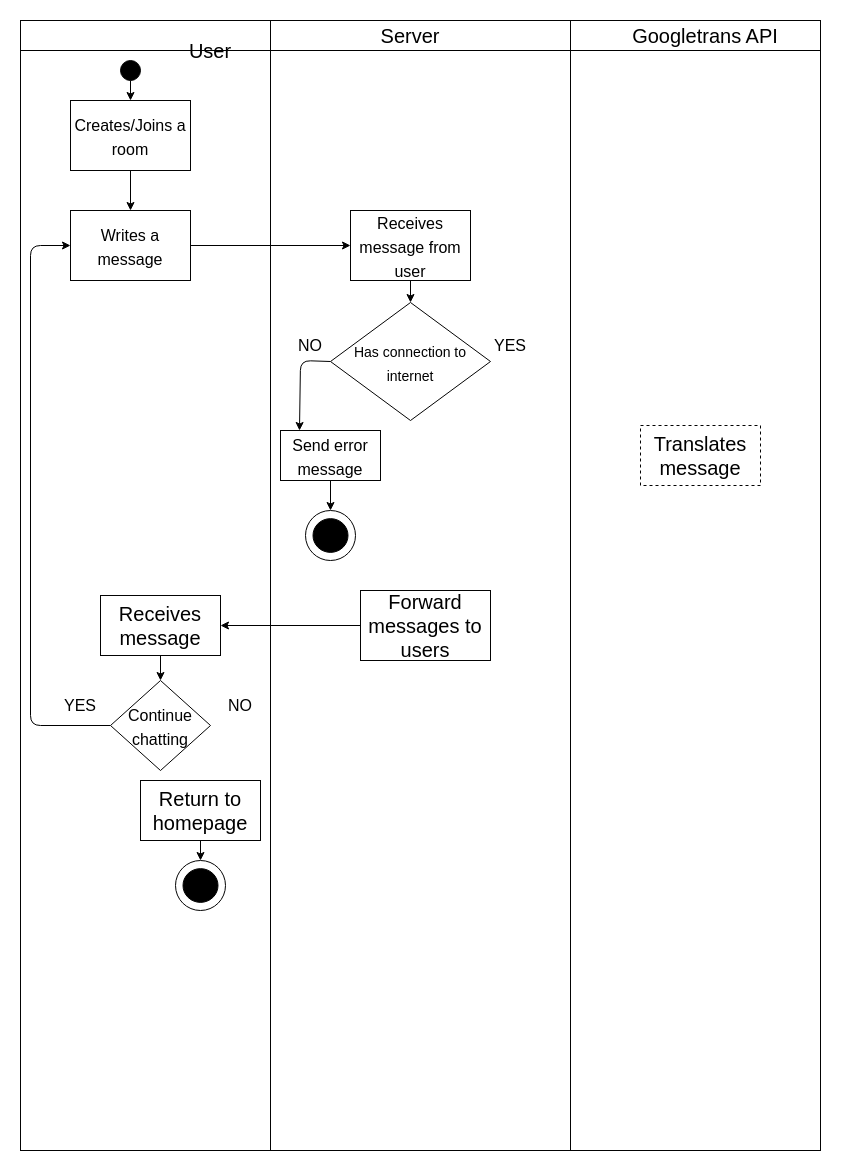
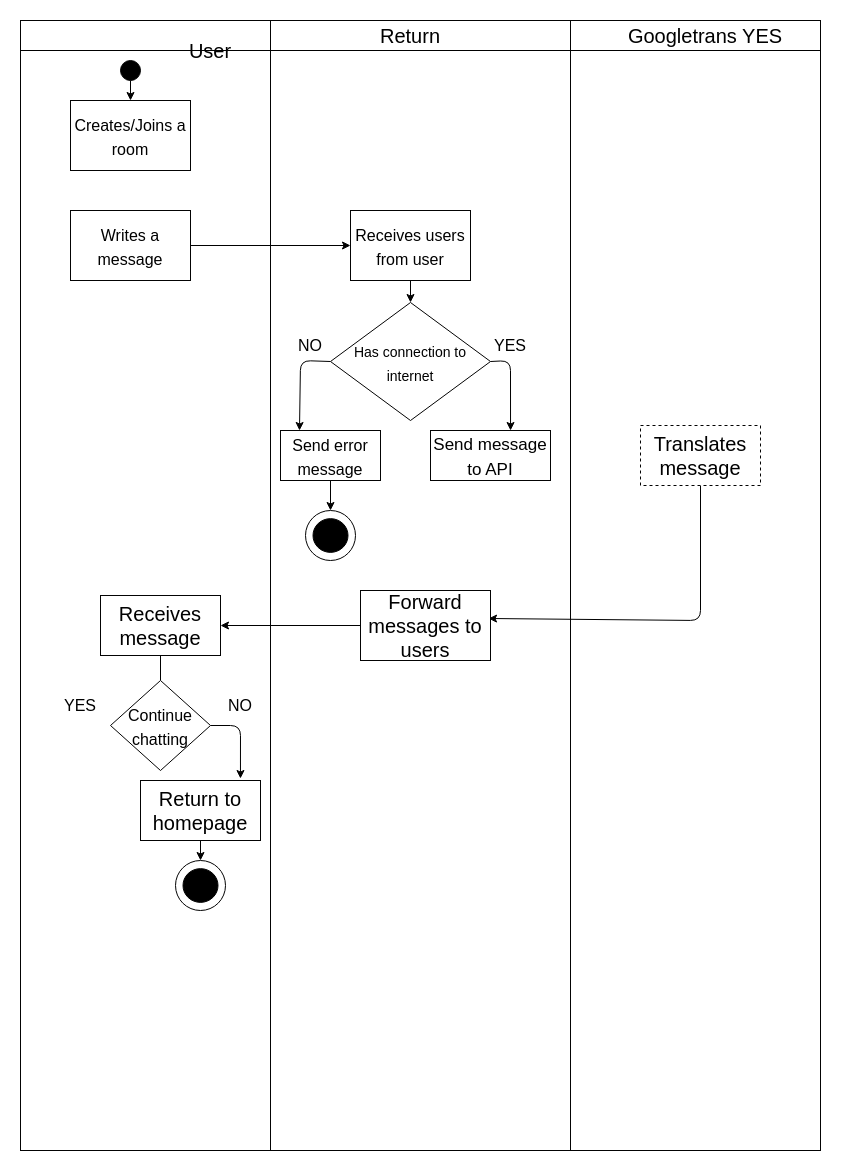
node "Server": label "Server" -> "Return"
node "Googletrans API": label "Googletrans API" -> "Googletrans YES"
edge "Creates/Joins a room" -> "Writes a message": removed
node "Receives message from user": label "Receives message from user" -> "Receives users from user"
edge "Has connection to internet" -> "Send message to API": added
node "Send message to API": added
edge "Continue chatting" -> "Writes a message": removed
edge "Translates message" -> "Forward messages to users": added
edge "Receives message" -> "Continue chatting": arrowhead classic -> none
edge "Continue chatting" -> "Return to homepage": added
